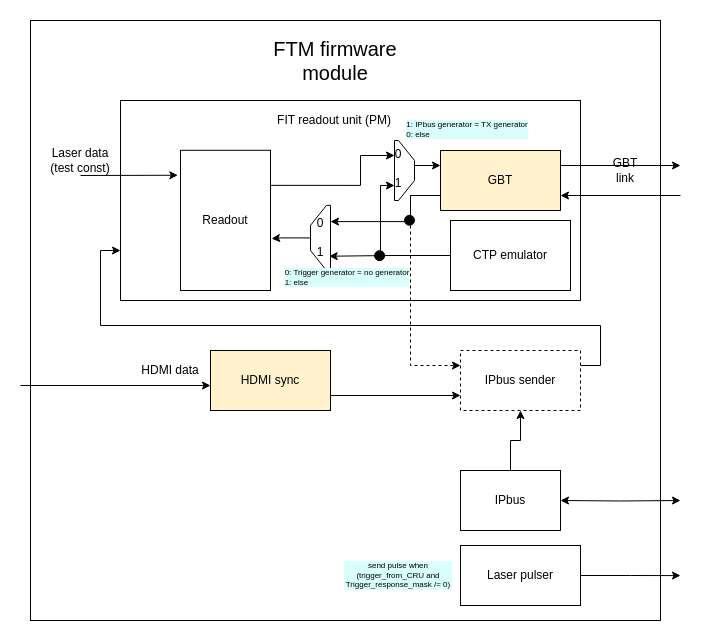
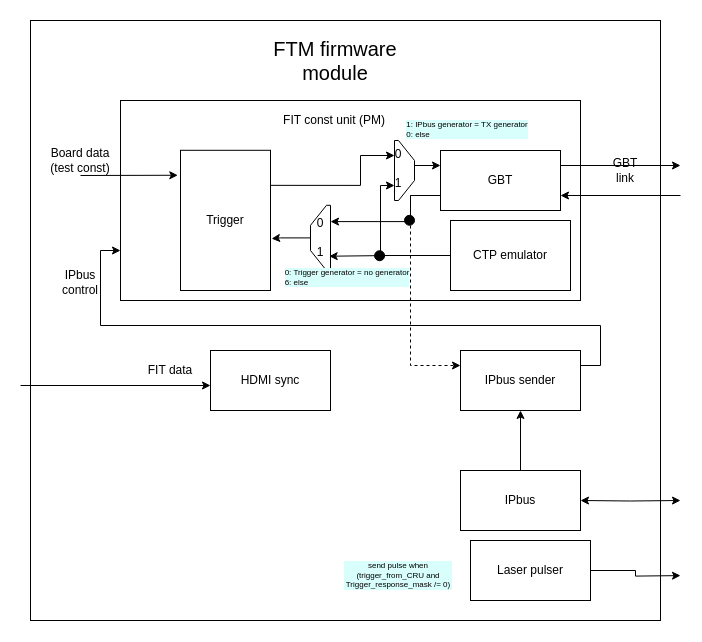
node "FIT readout unit (PM)": label "FIT readout unit (PM)" -> "FIT const unit (PM)"
node "Laser data (test const)": label "Laser data (test const)" -> "Board data (test const)"
node "GBT": fillcolor #fff2cc -> #ffffff
node "Readout": label "Readout" -> "Trigger"
node "0: Trigger generator = no generator 1: else": label "0: Trigger generator = no generator 1: else" -> "0: Trigger generator = no generator 6: else"
node "IPbus control": added
node "HDMI data": label "HDMI data" -> "FIT data"
node "HDMI sync": fillcolor #fff2cc -> #ffffff
node "IPbus sender": style dashed -> solid
edge "HDMI sync" -> "IPbus sender": removed
node "IPbus": size 100x60 -> 120x60
node "Laser pulser": moved (521, 576) -> (531, 571)
